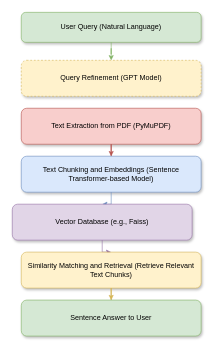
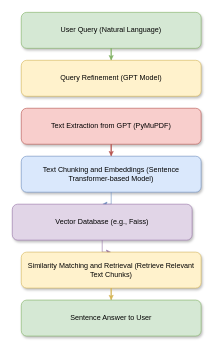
node "User Query (Natural Language)": size 180x30 -> 180x36
node "Query Refinement (GPT Model)": style dashed -> solid
node "Text Extraction from PDF (PyMuPDF)": label "Text Extraction from PDF (PyMuPDF)" -> "Text Extraction from GPT (PyMuPDF)"
